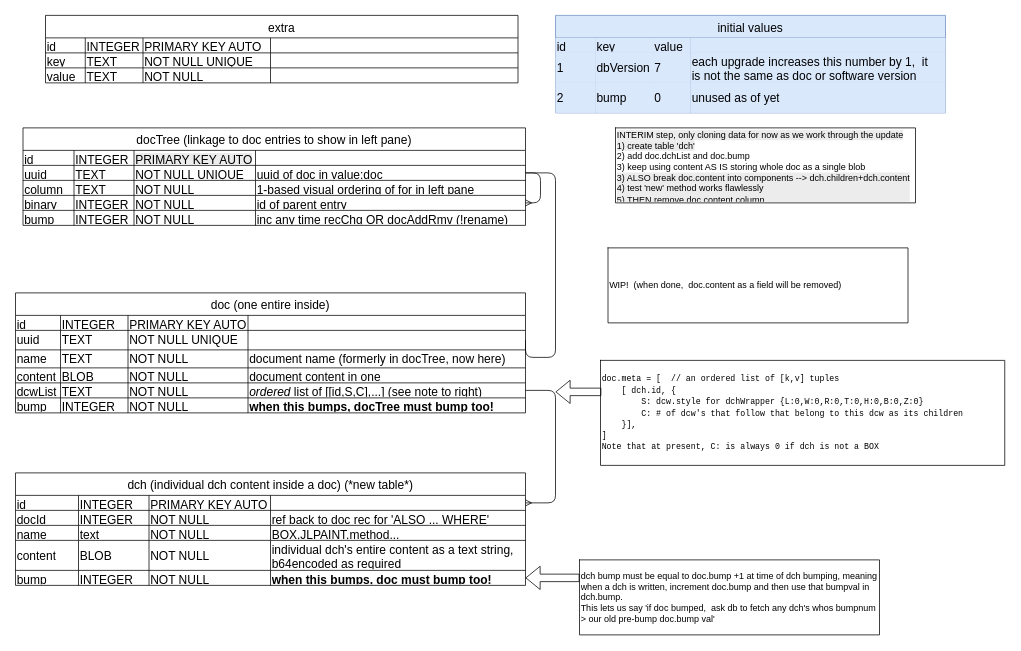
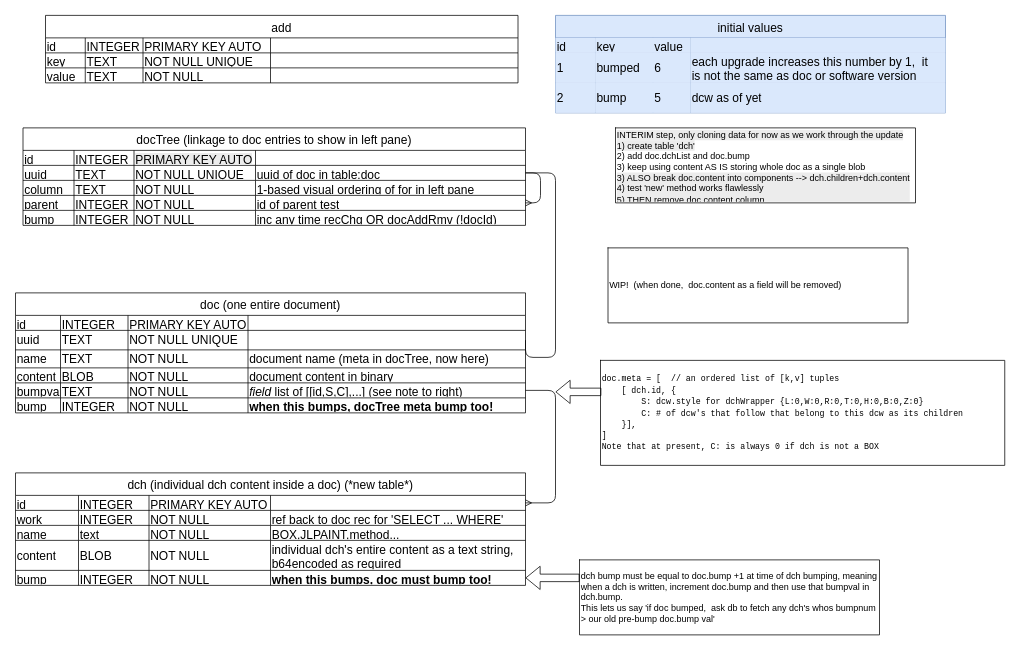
node "extra": label "extra" -> "add"
node "dbVersion": label "dbVersion" -> "bumped"
node "7": label "7" -> "6"
node "0": label "0" -> "5"
node "unused as of yet": label "unused as of yet" -> "dcw as of yet"
node "uuid of doc in value:doc": label "uuid of doc in value:doc" -> "uuid of doc in table:doc"
node "binary": label "binary" -> "parent"
node "id of parent entry": label "id of parent entry" -> "id of parent test"
node "inc any time recChg OR docAddRmv (!rename)": label "inc any time recChg OR docAddRmv (!rename)" -> "inc any time recChg OR docAddRmv (!docId)"
node "doc (one entire inside)": label "doc (one entire inside)" -> "doc (one entire document)"
node "document name (formerly in docTree, now here)": label "document name (formerly in docTree, now here)" -> "document name (meta in docTree, now here)"
node "document content in one": label "document content in one" -> "document content in binary"
node "dcwList": label "dcwList" -> "bumpval"
node "ordered list of [[id,S,C],...] (see note to right)": label "ordered list of [[id,S,C],...] (see note to right)" -> "field list of [[id,S,C],...] (see note to right)"
node "when this bumps, docTree must bump too!": label "when this bumps, docTree must bump too!" -> "when this bumps, docTree meta bump too!"
node "docId": label "docId" -> "work"
node "ref back to doc rec for 'ALSO ... WHERE'": label "ref back to doc rec for 'ALSO ... WHERE'" -> "ref back to doc rec for 'SELECT ... WHERE'"
